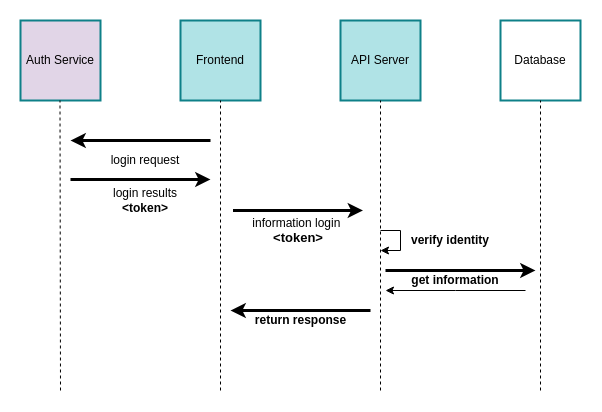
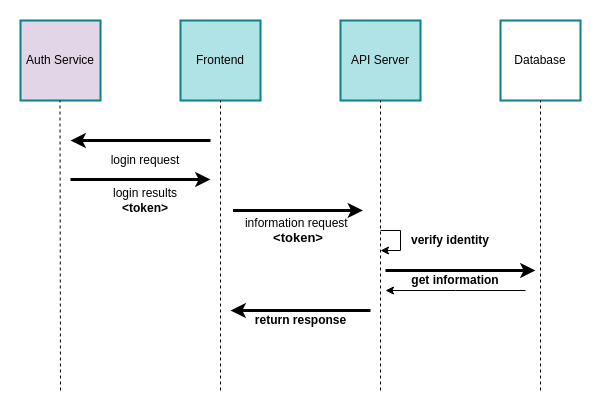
node "information login <token>": label "information login <token>" -> "information request <token>"
